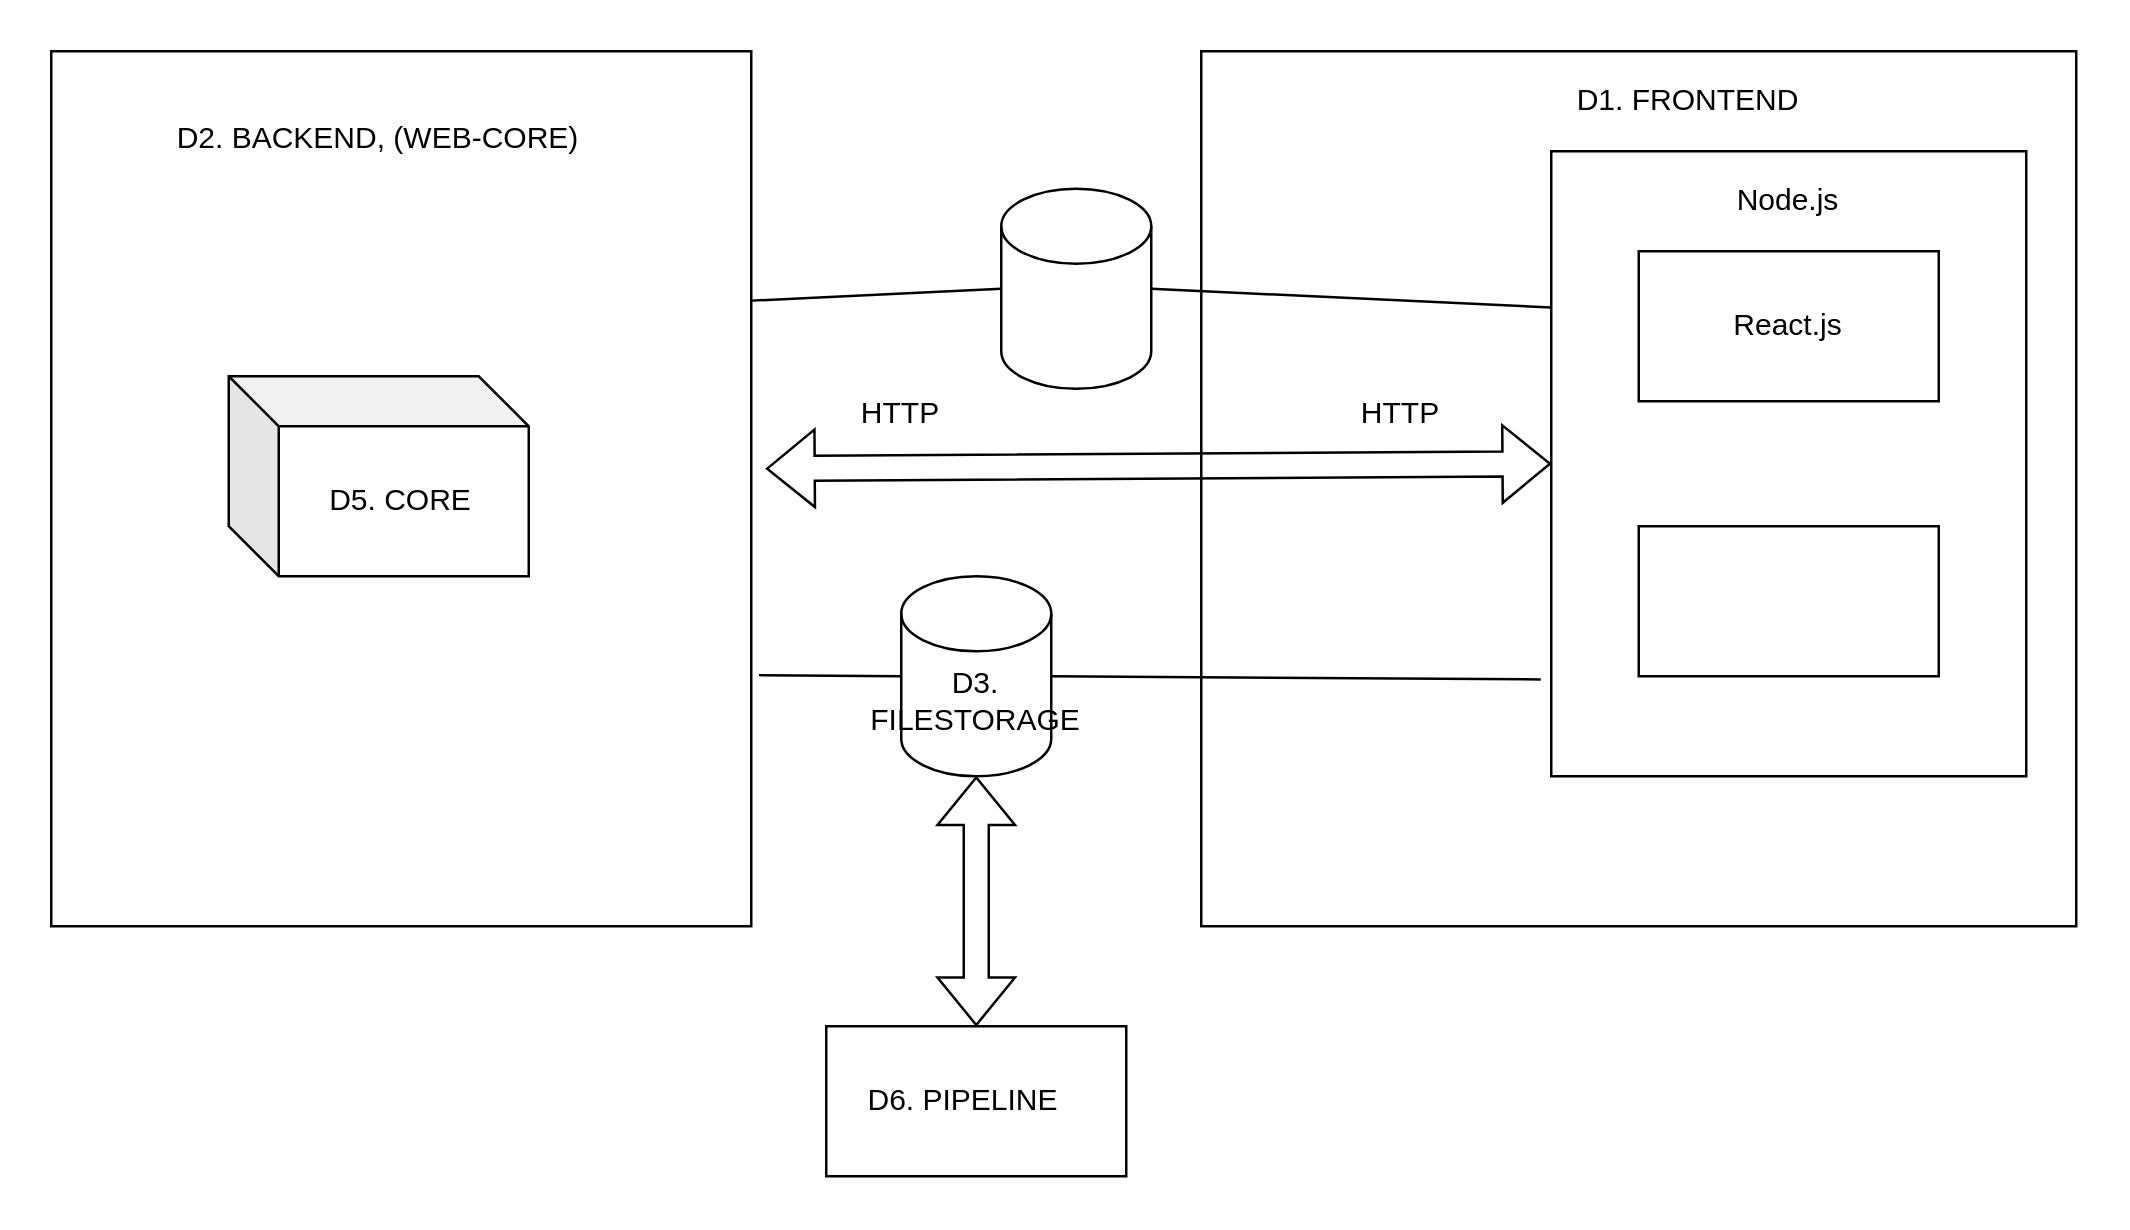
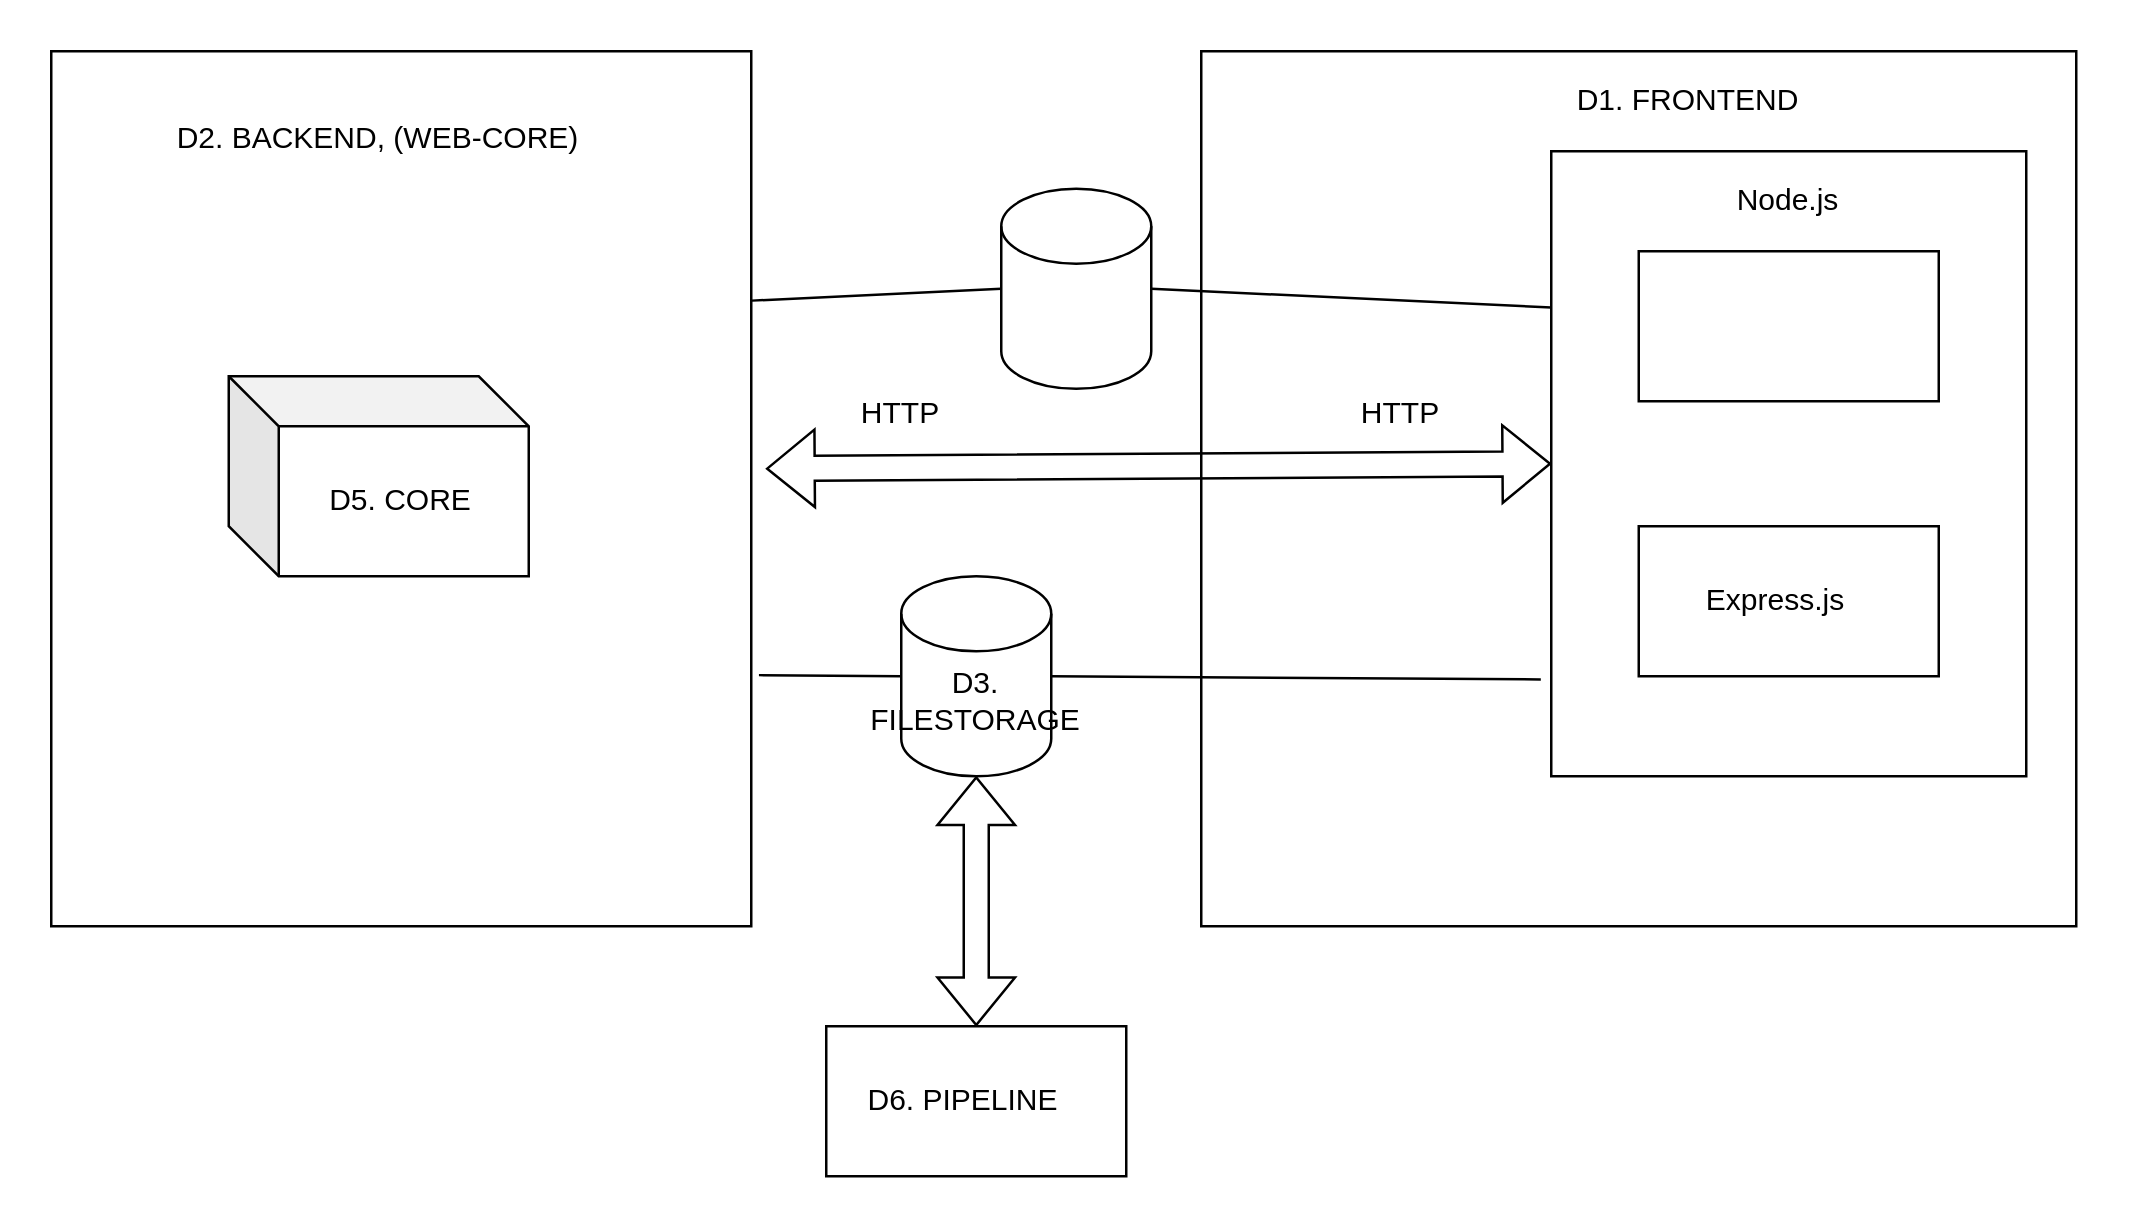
node "React.js": removed
node "Express.js": added
